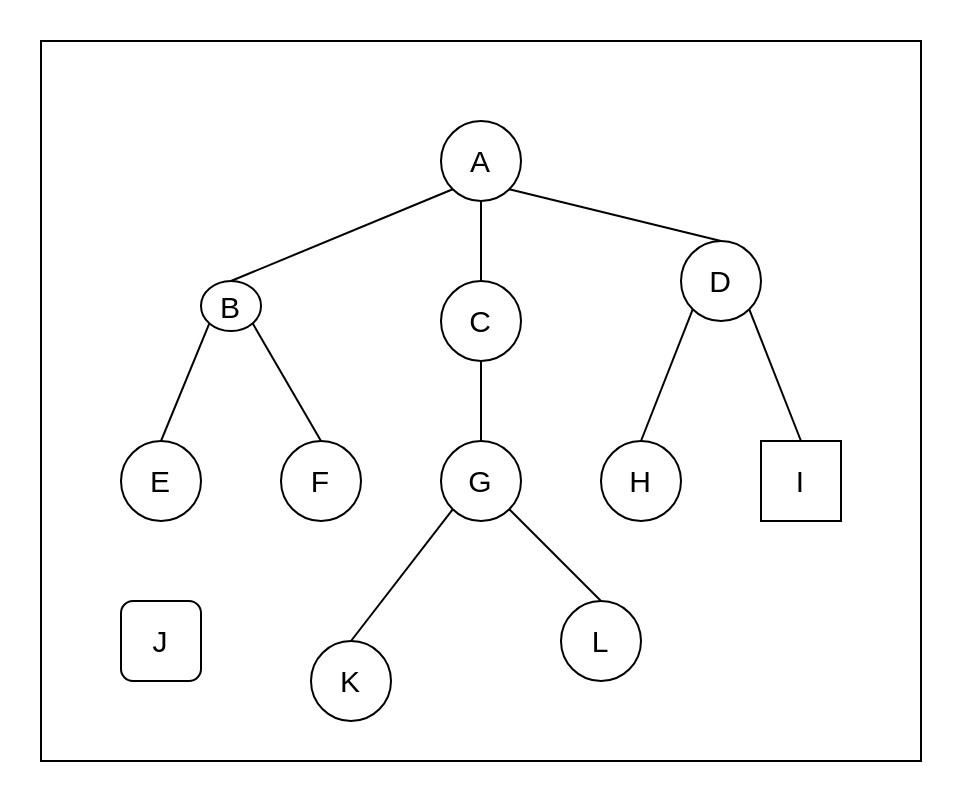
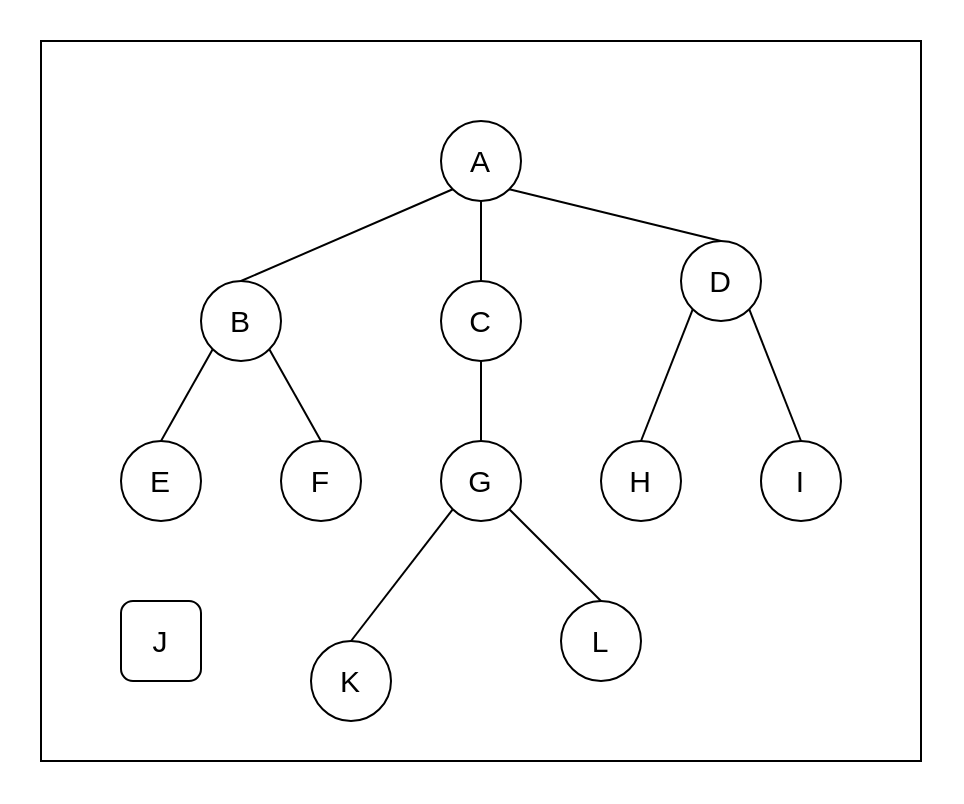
node "B": size 60x50 -> 80x80
node "I": shape rectangle -> ellipse
